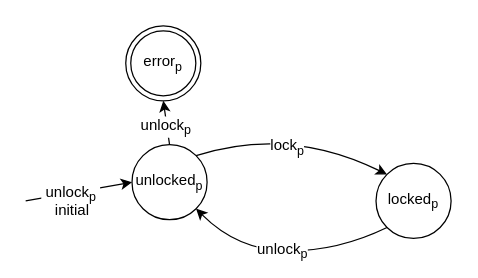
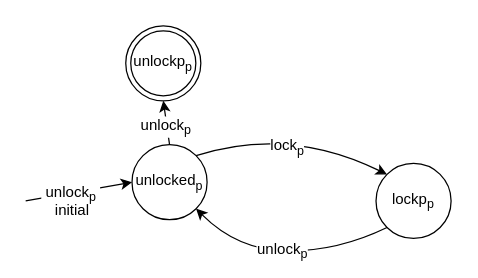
node "errorp": label "errorp" -> "unlockpp"
node "lockedp": label "lockedp" -> "lockpp"
